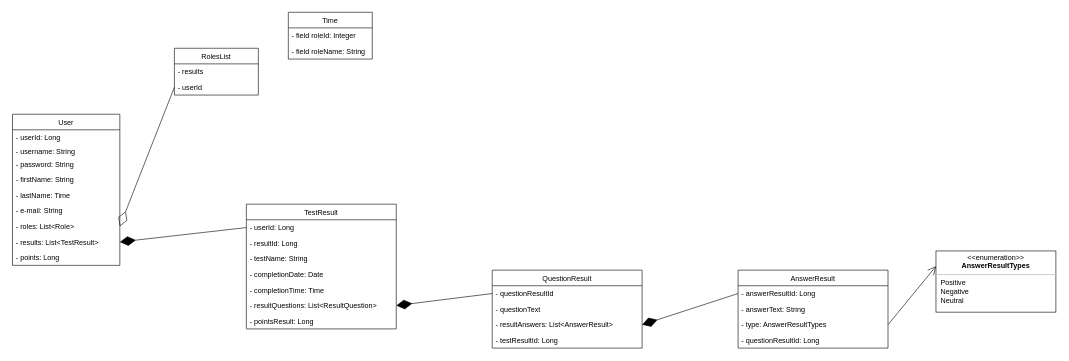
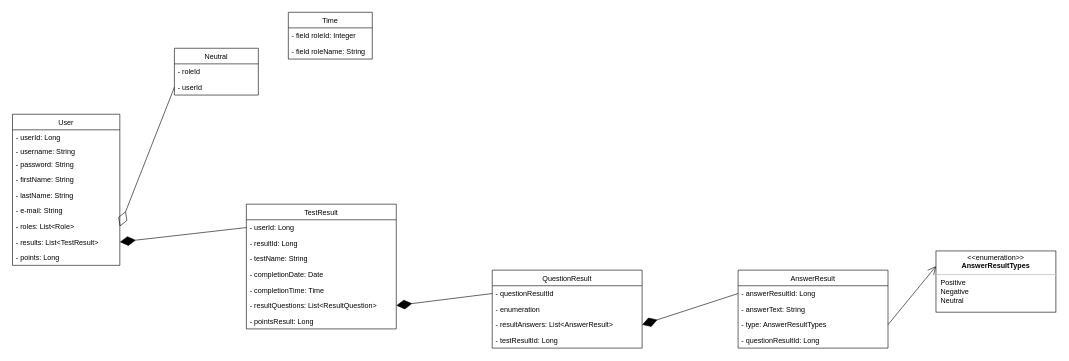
node "RolesList": label "RolesList" -> "Neutral"
node "- results": label "- results" -> "- roleId"
node "- lastName: Time": label "- lastName: Time" -> "- lastName: String"
node "- questionText": label "- questionText" -> "- enumeration"
